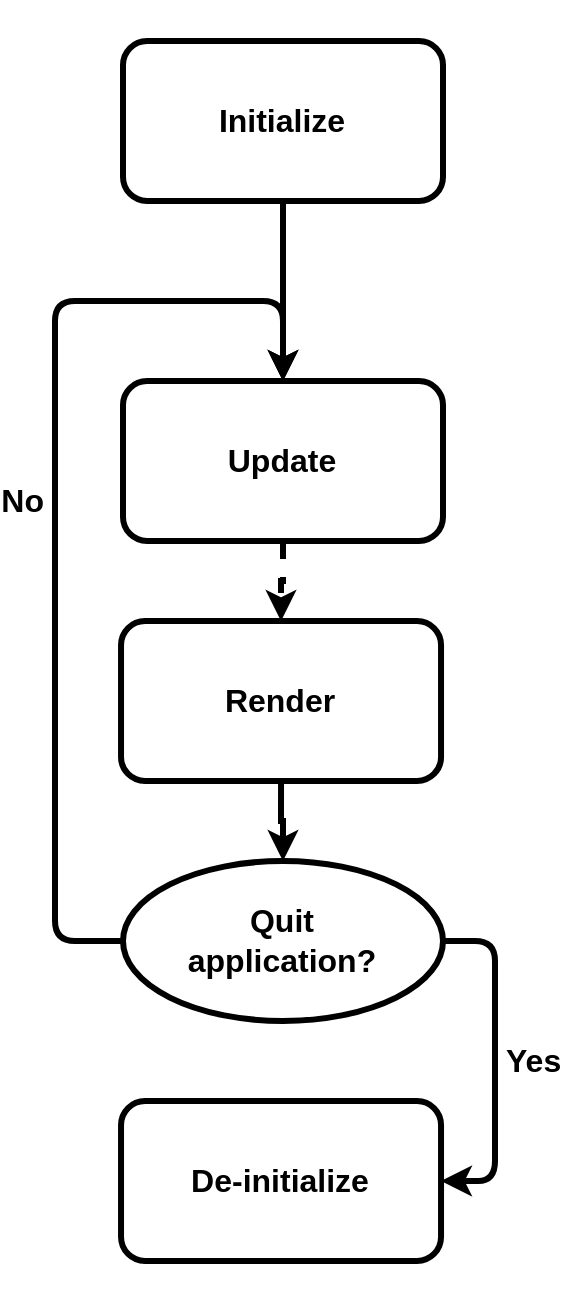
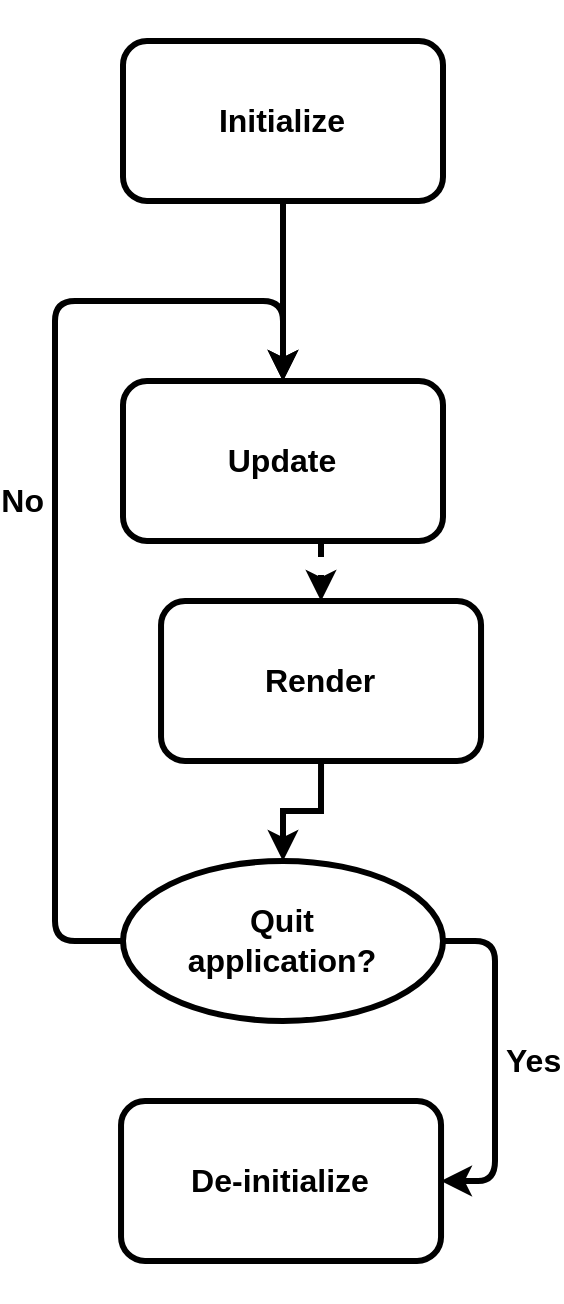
node "Render": moved (281, 701) -> (321, 681)
